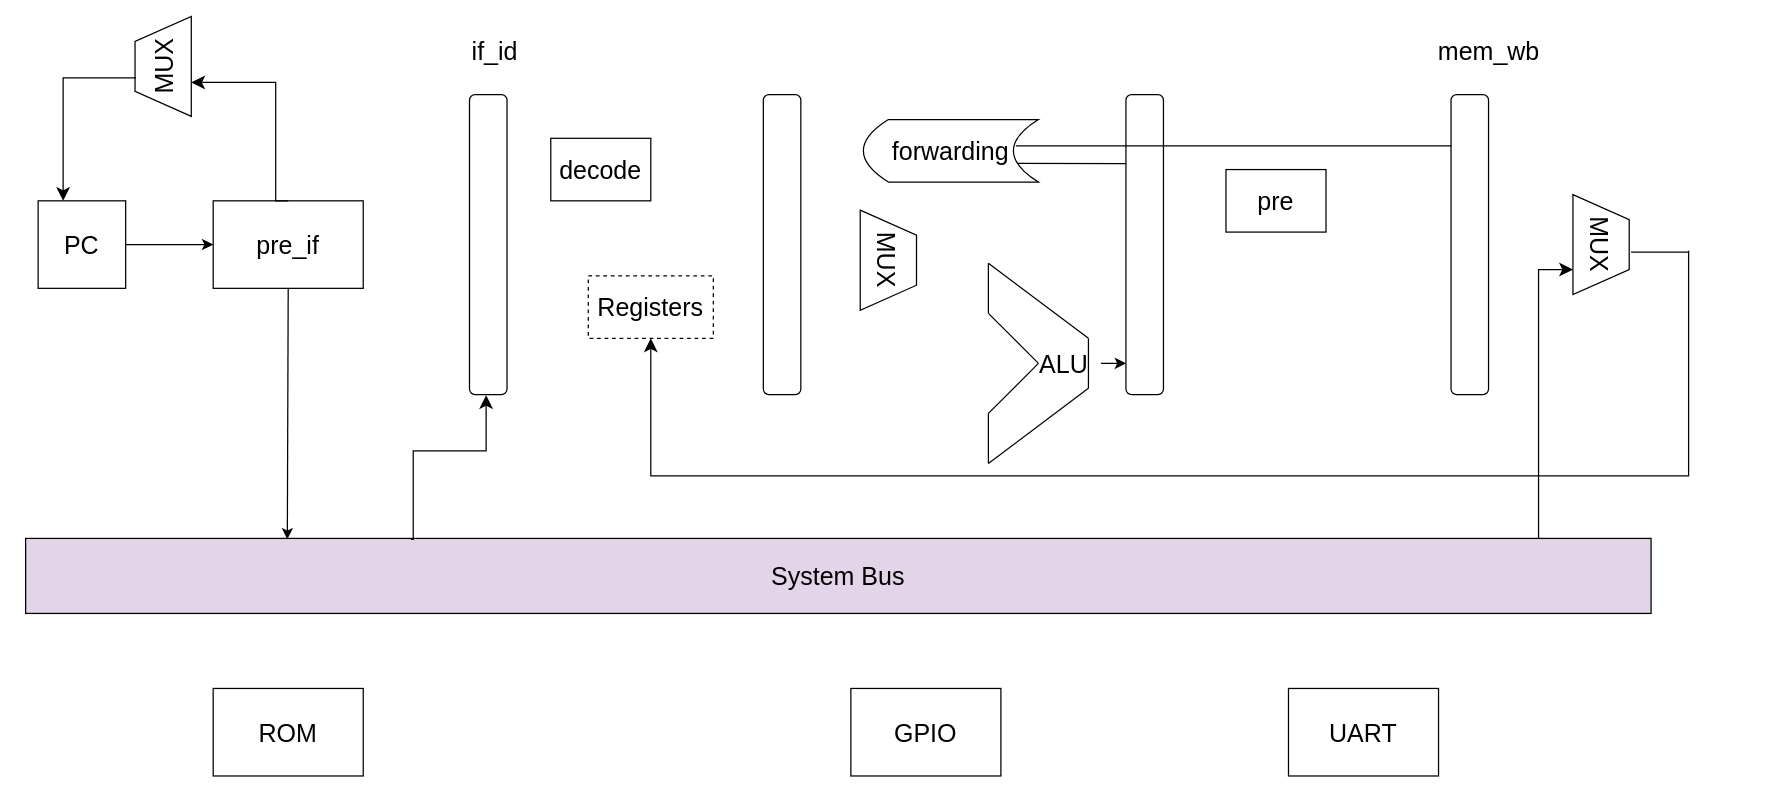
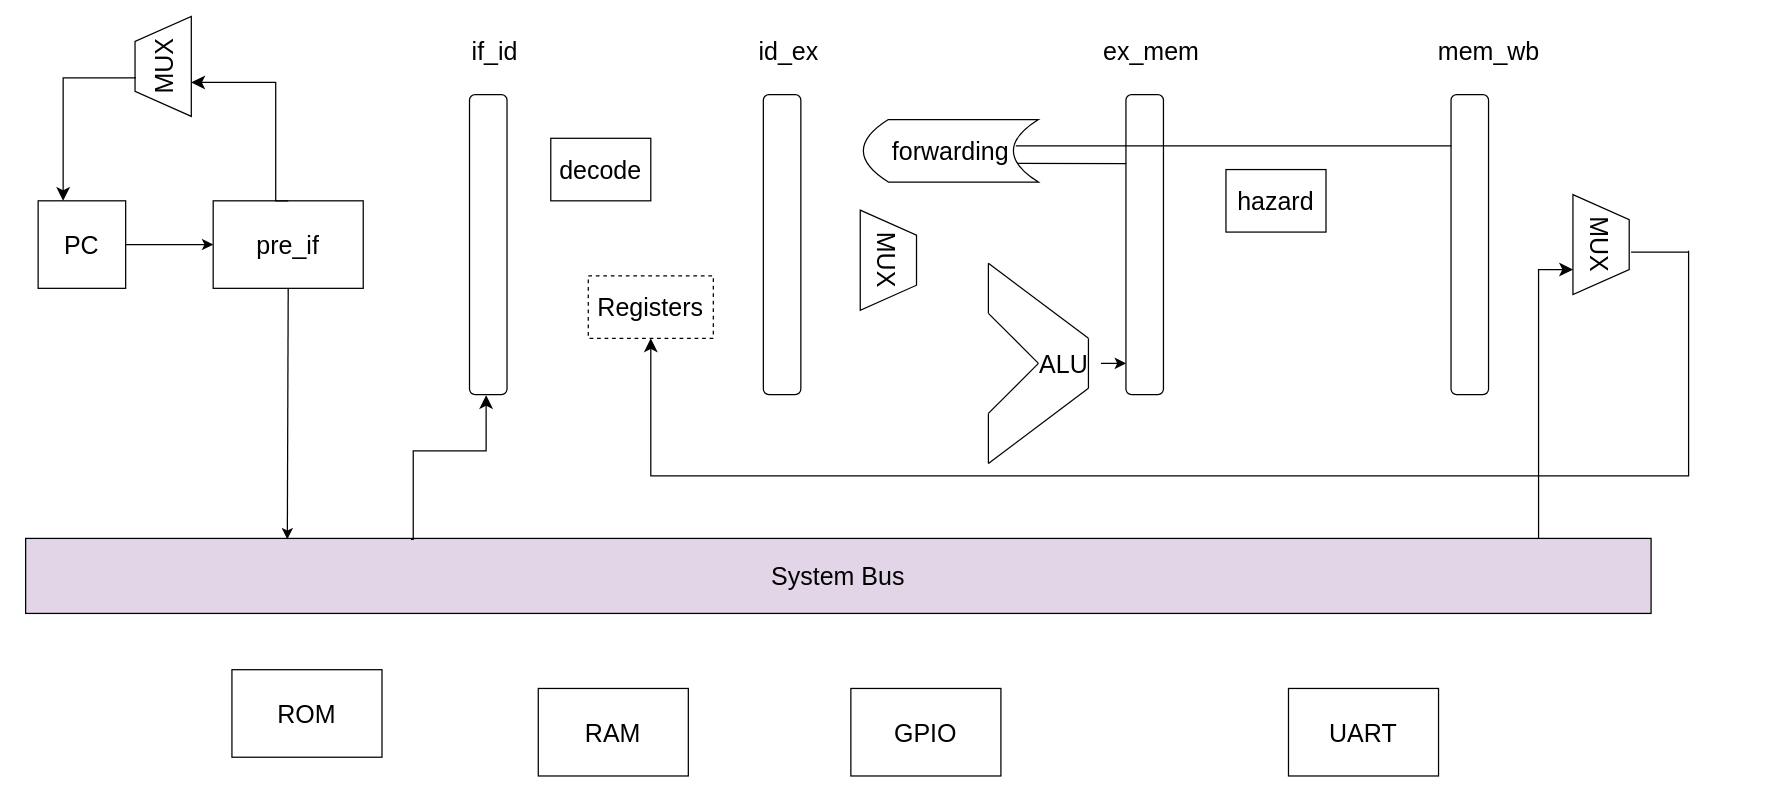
node "id_ex": added
node "ex_mem": added
node "pre": label "pre" -> "hazard"
node "ROM": moved (288, 732) -> (307, 713)
node "RAM": added
